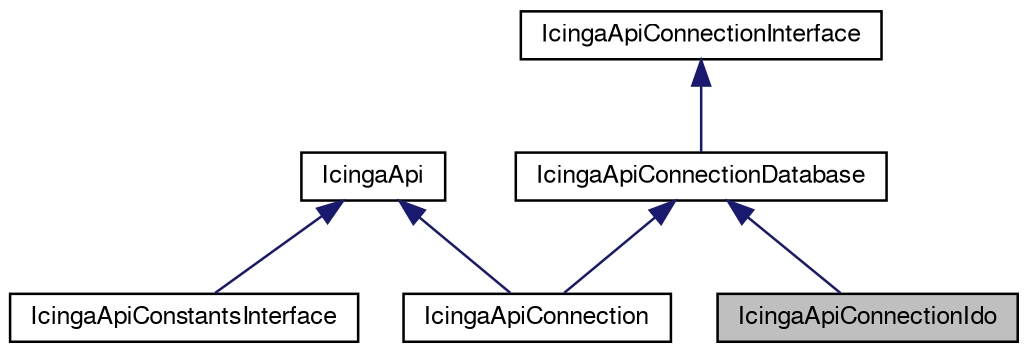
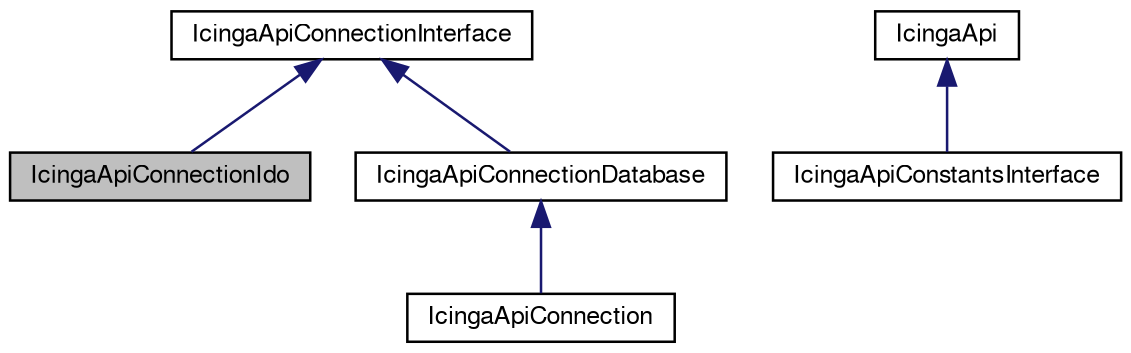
edge "IcingaApiConnection" -> "IcingaApi": removed
edge "IcingaApiConnectionIdo" -> "IcingaApiConnectionDatabase": now "IcingaApiConnectionIdo" -> "IcingaApiConnectionInterface"
